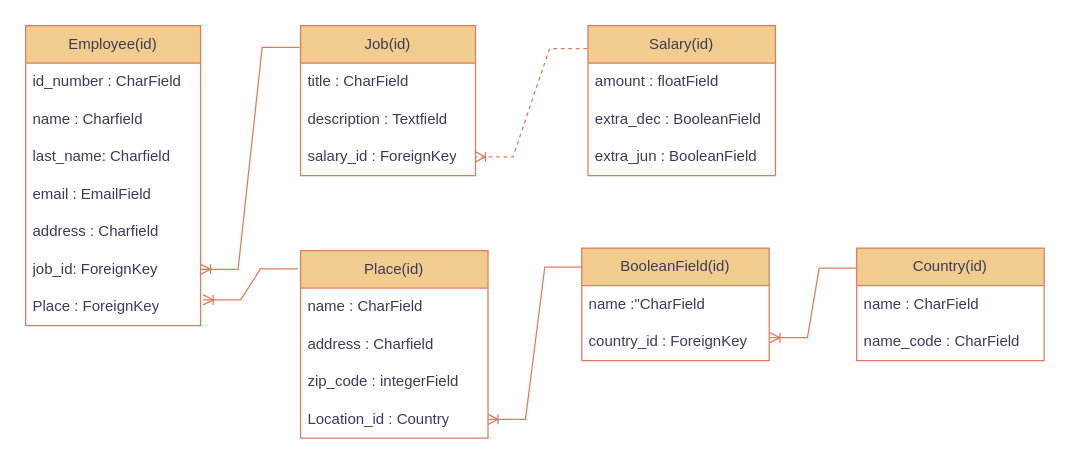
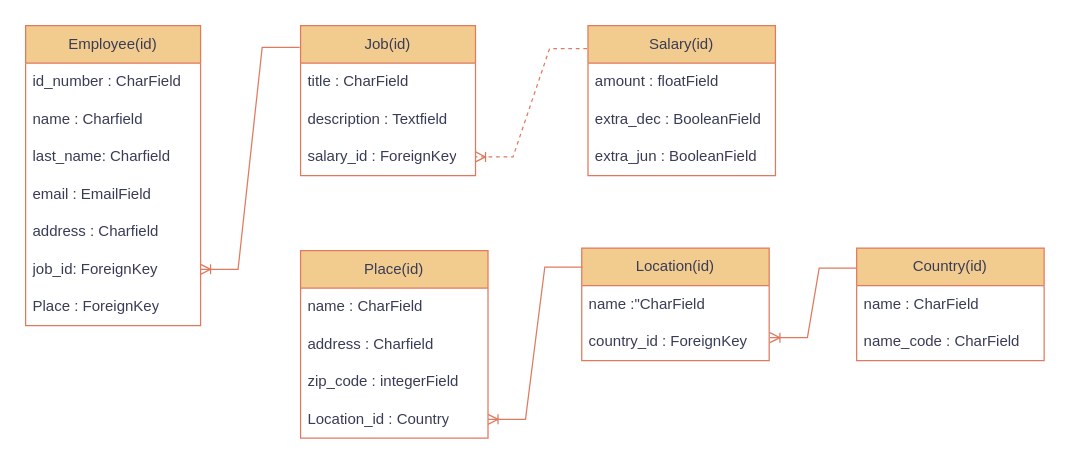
node "BooleanField(id)": label "BooleanField(id)" -> "Location(id)"
edge "Place(id)" -> "Place : ForeignKey": removed
